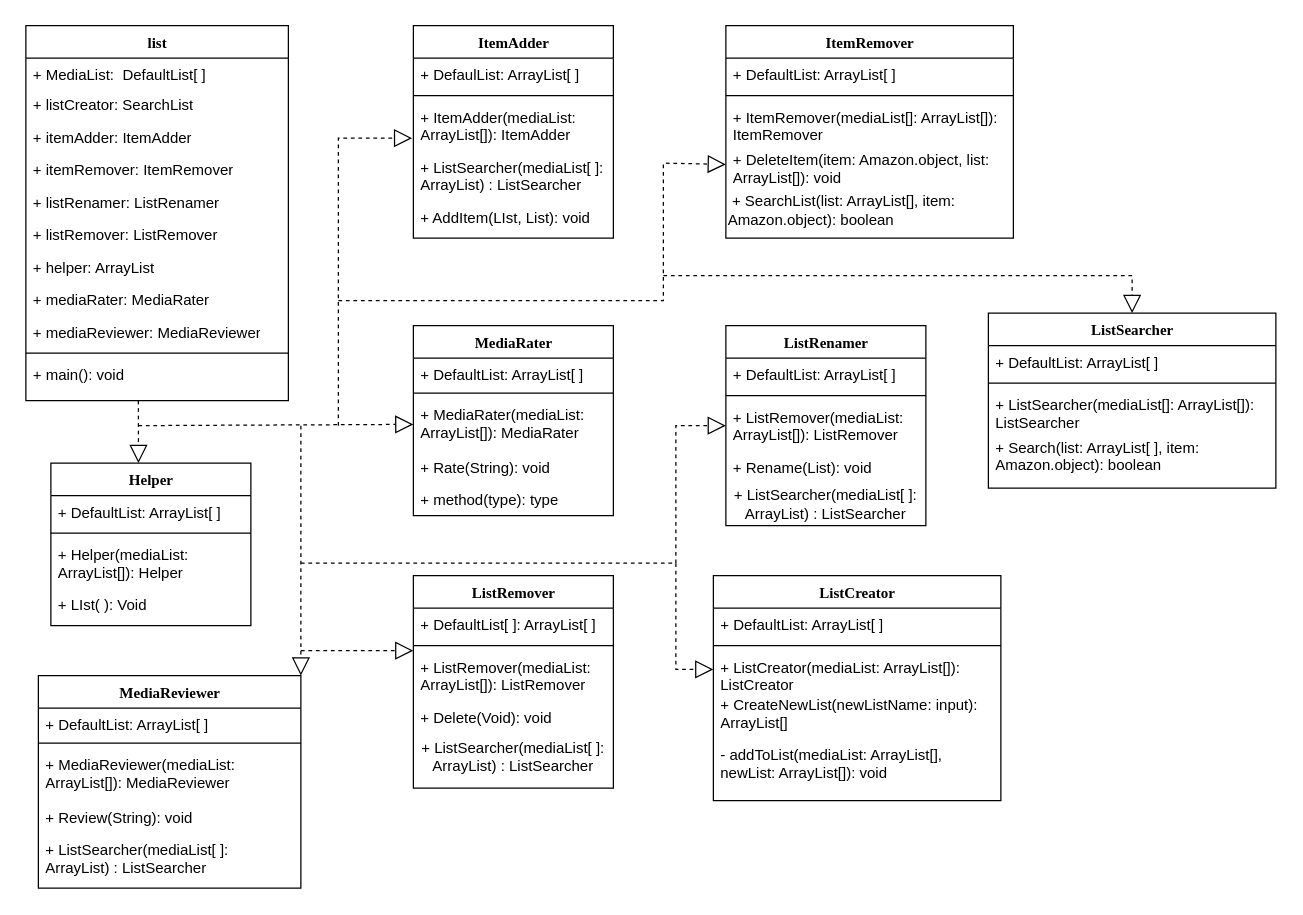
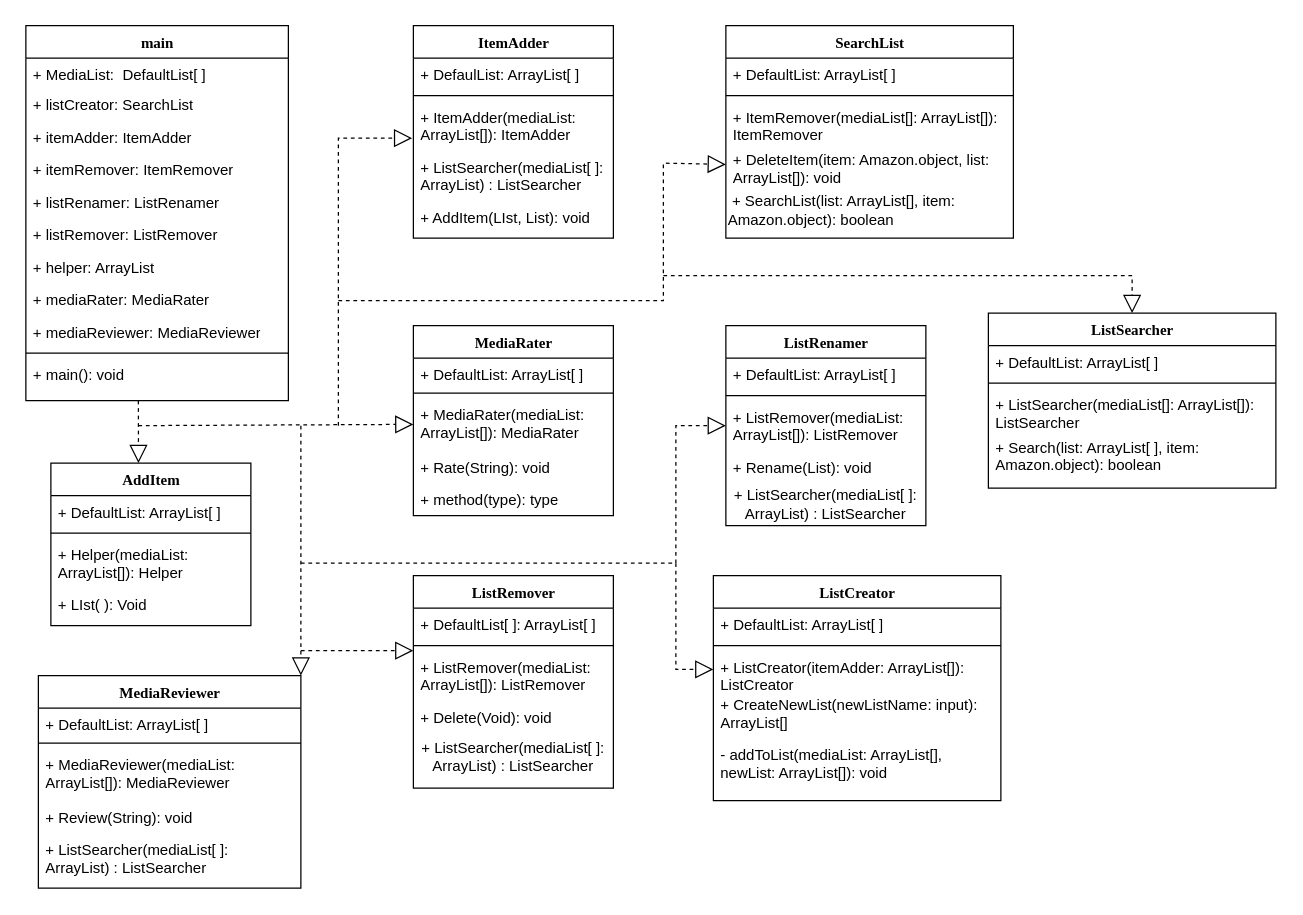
node "list": label "list" -> "main"
node "ItemRemover": label "ItemRemover" -> "SearchList"
node "Helper": label "Helper" -> "AddItem"
node "+ ListCreator(mediaList: ArrayList[]): ListCreator": label "+ ListCreator(mediaList: ArrayList[]): ListCreator" -> "+ ListCreator(itemAdder: ArrayList[]): ListCreator"
